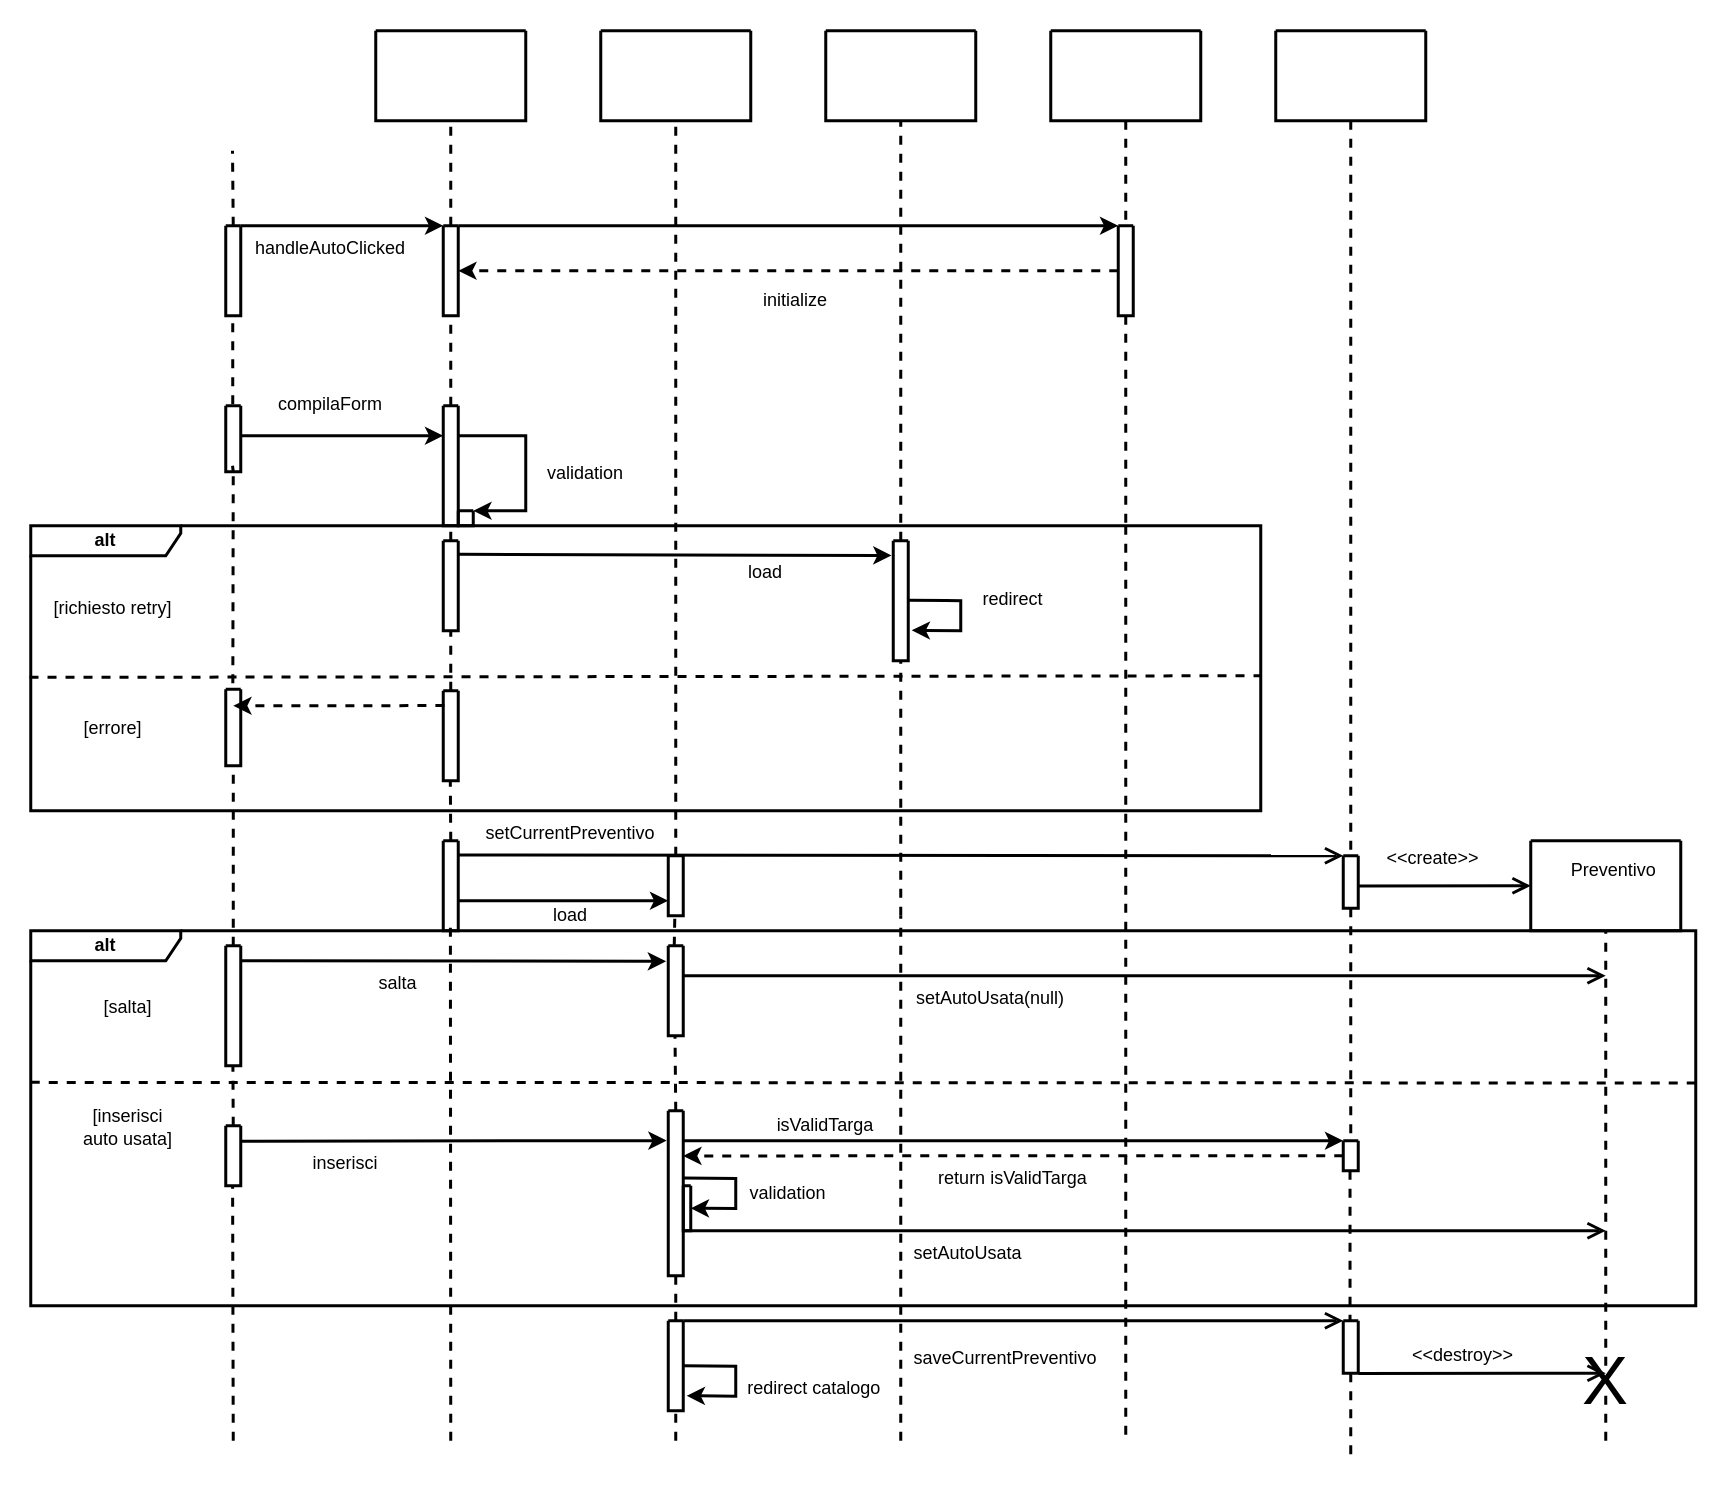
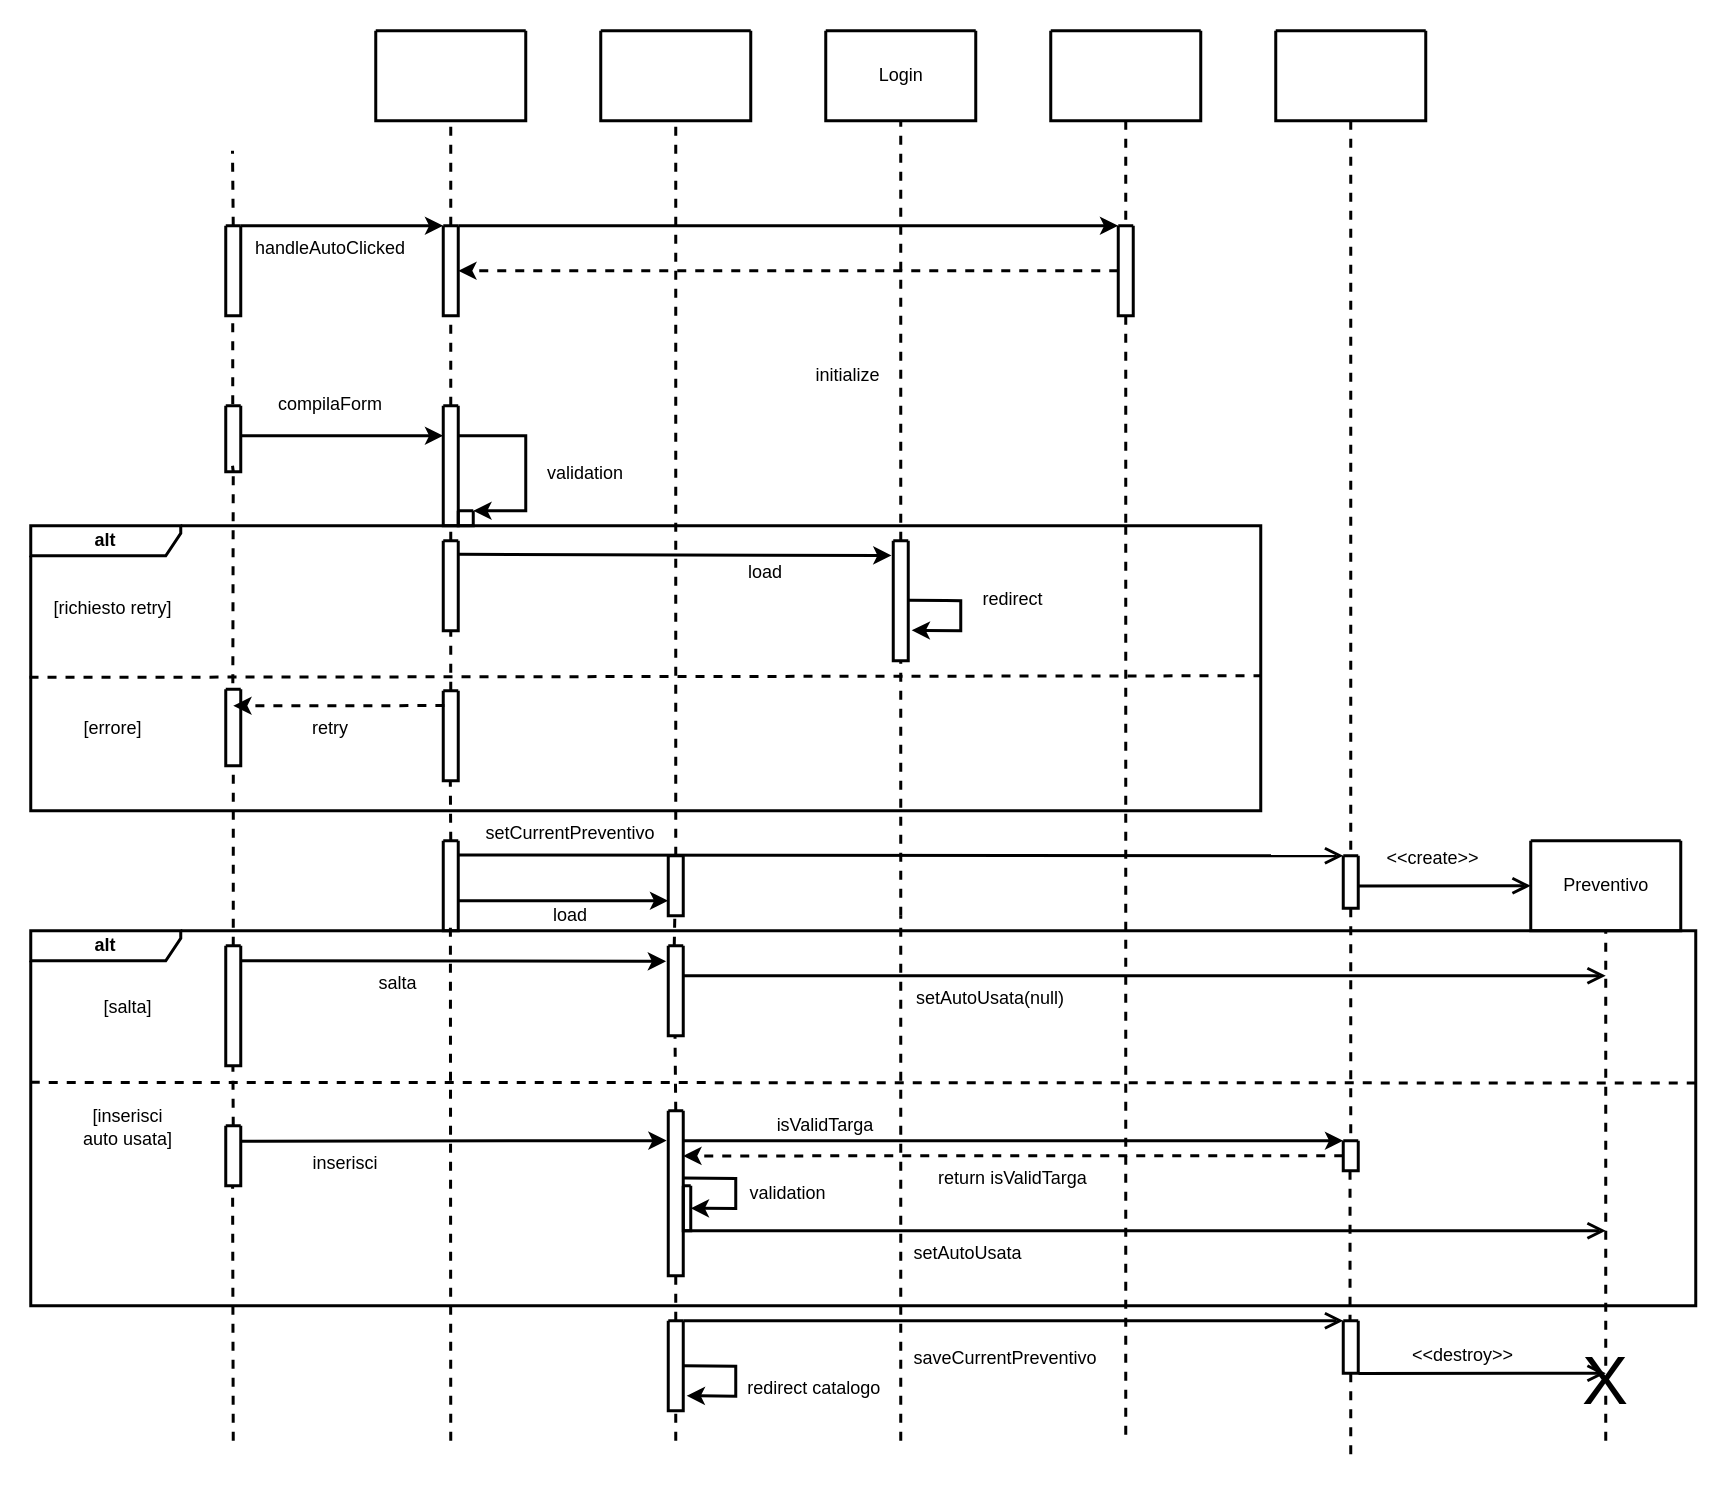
node "Login": added
node "initialize": moved (796, 301) -> (848, 376)
node "retry": added
node "Preventivo": moved (1613, 871) -> (1606, 886)
